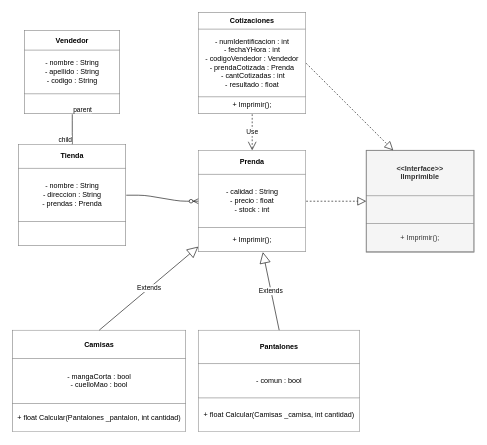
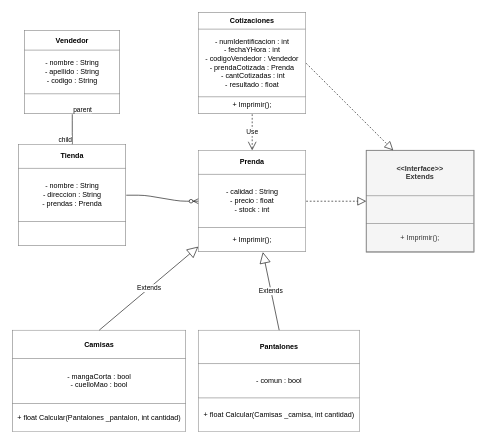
node "<<Interface>> IImprimible + Imprimir();": label "<<Interface>> IImprimible + Imprimir();" -> "<<Interface>> Extends + Imprimir();"
